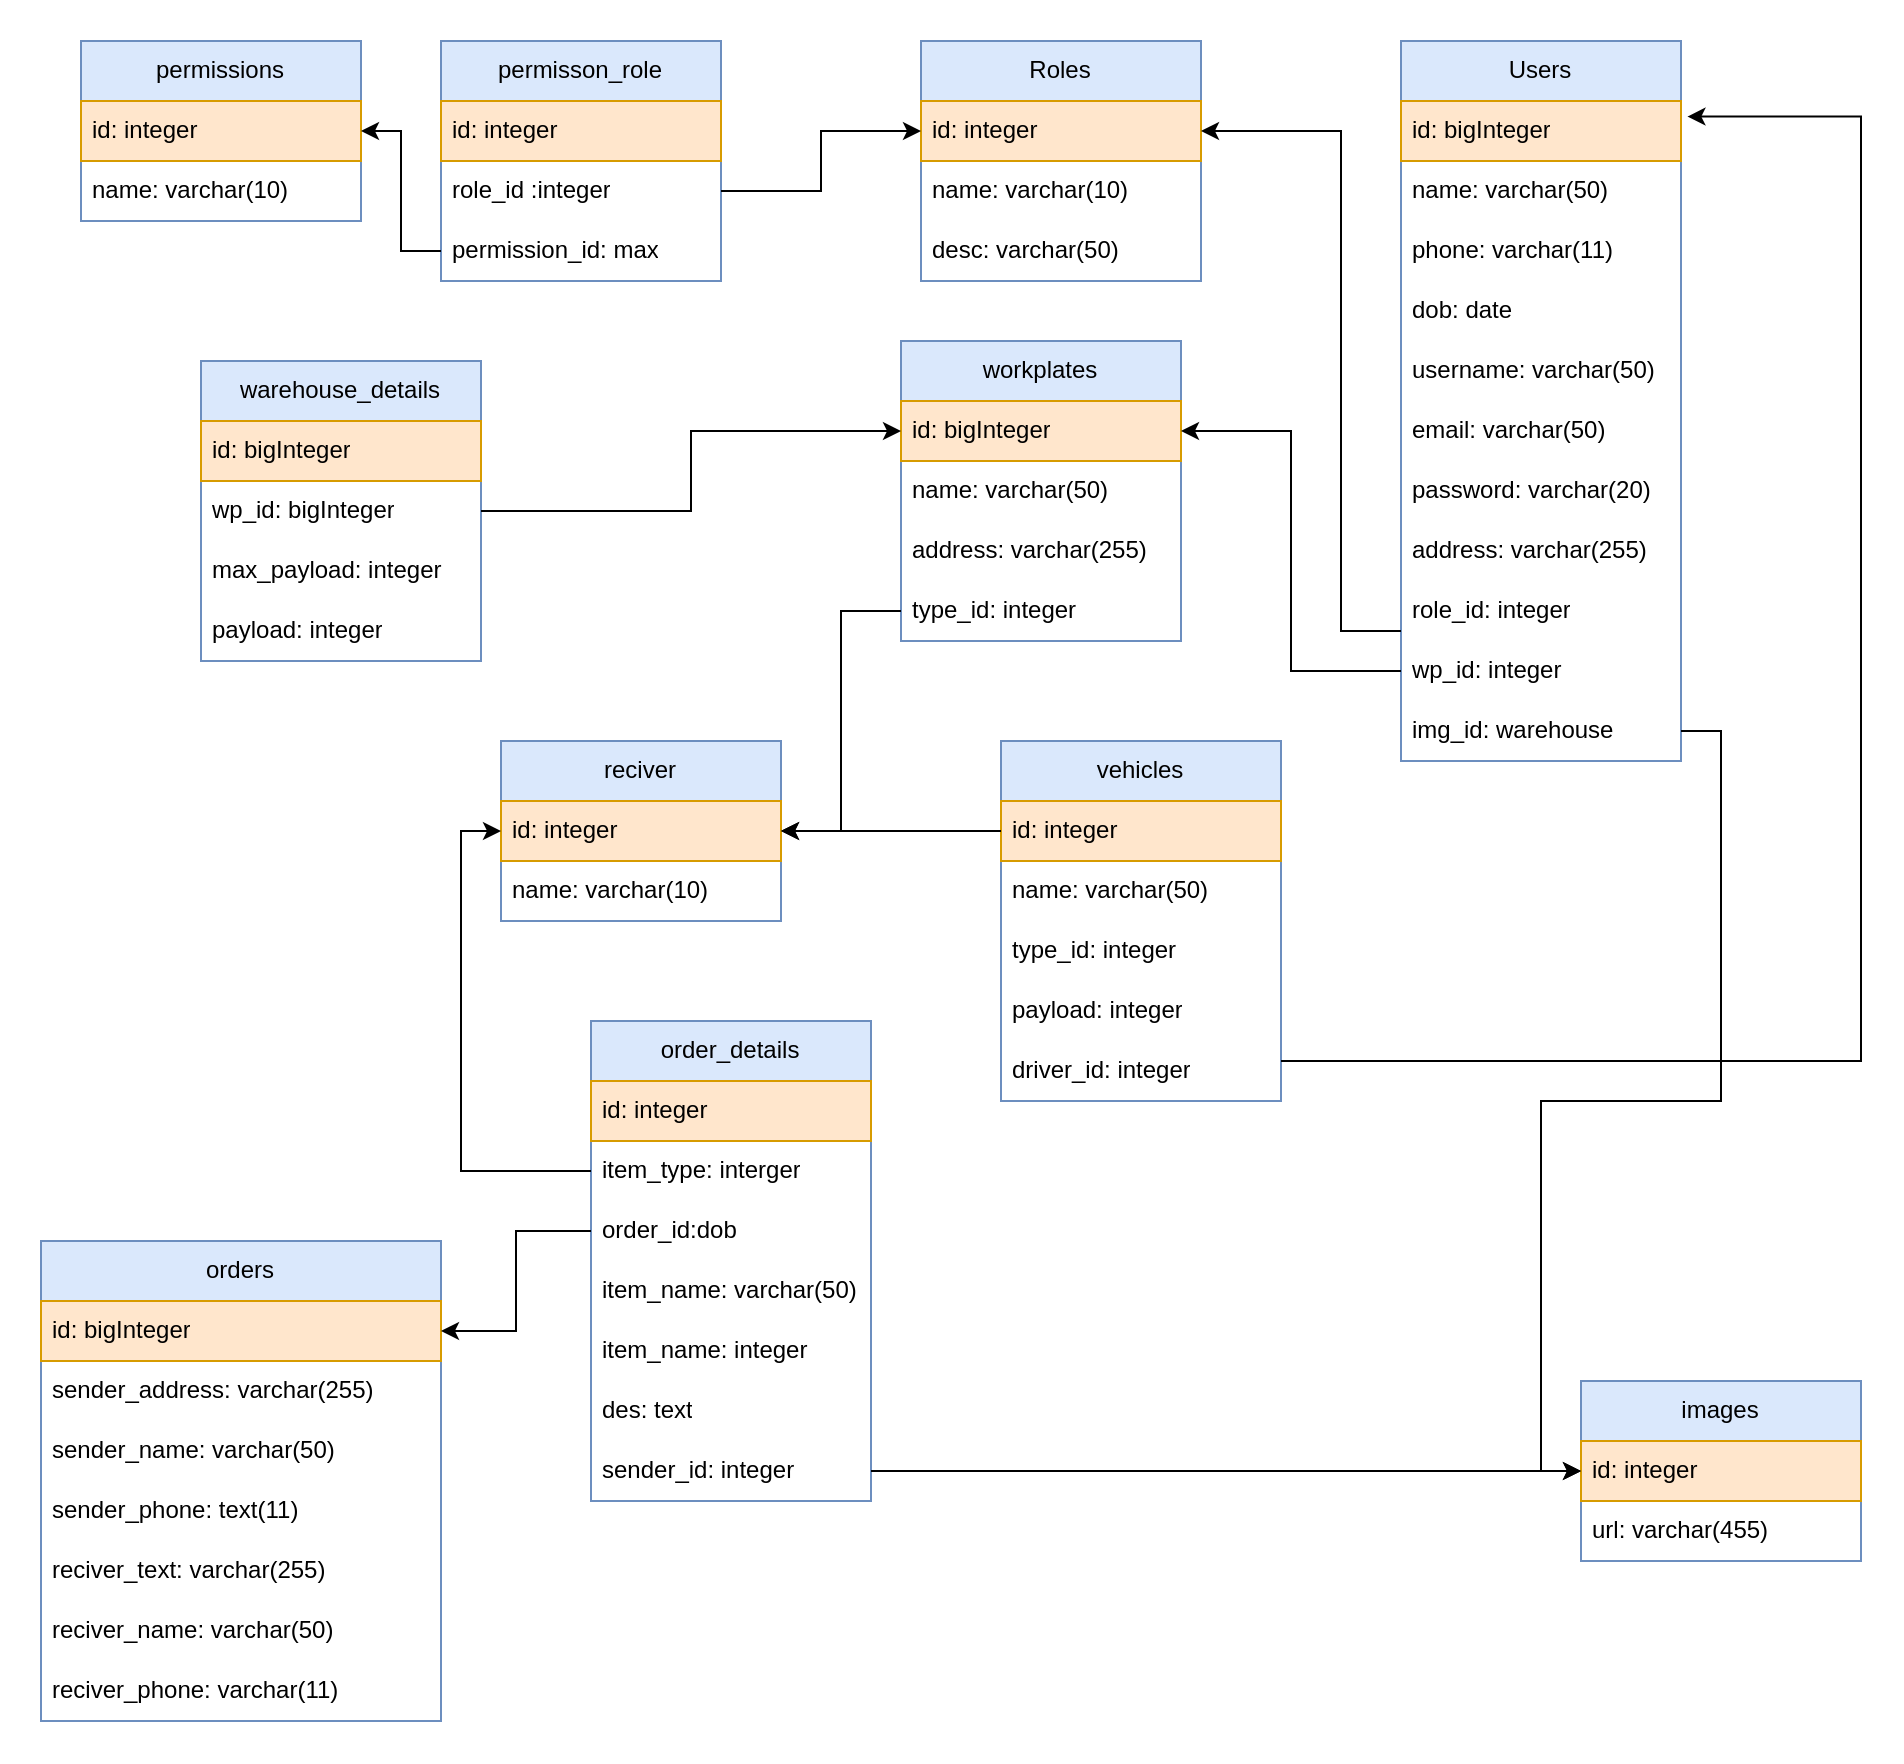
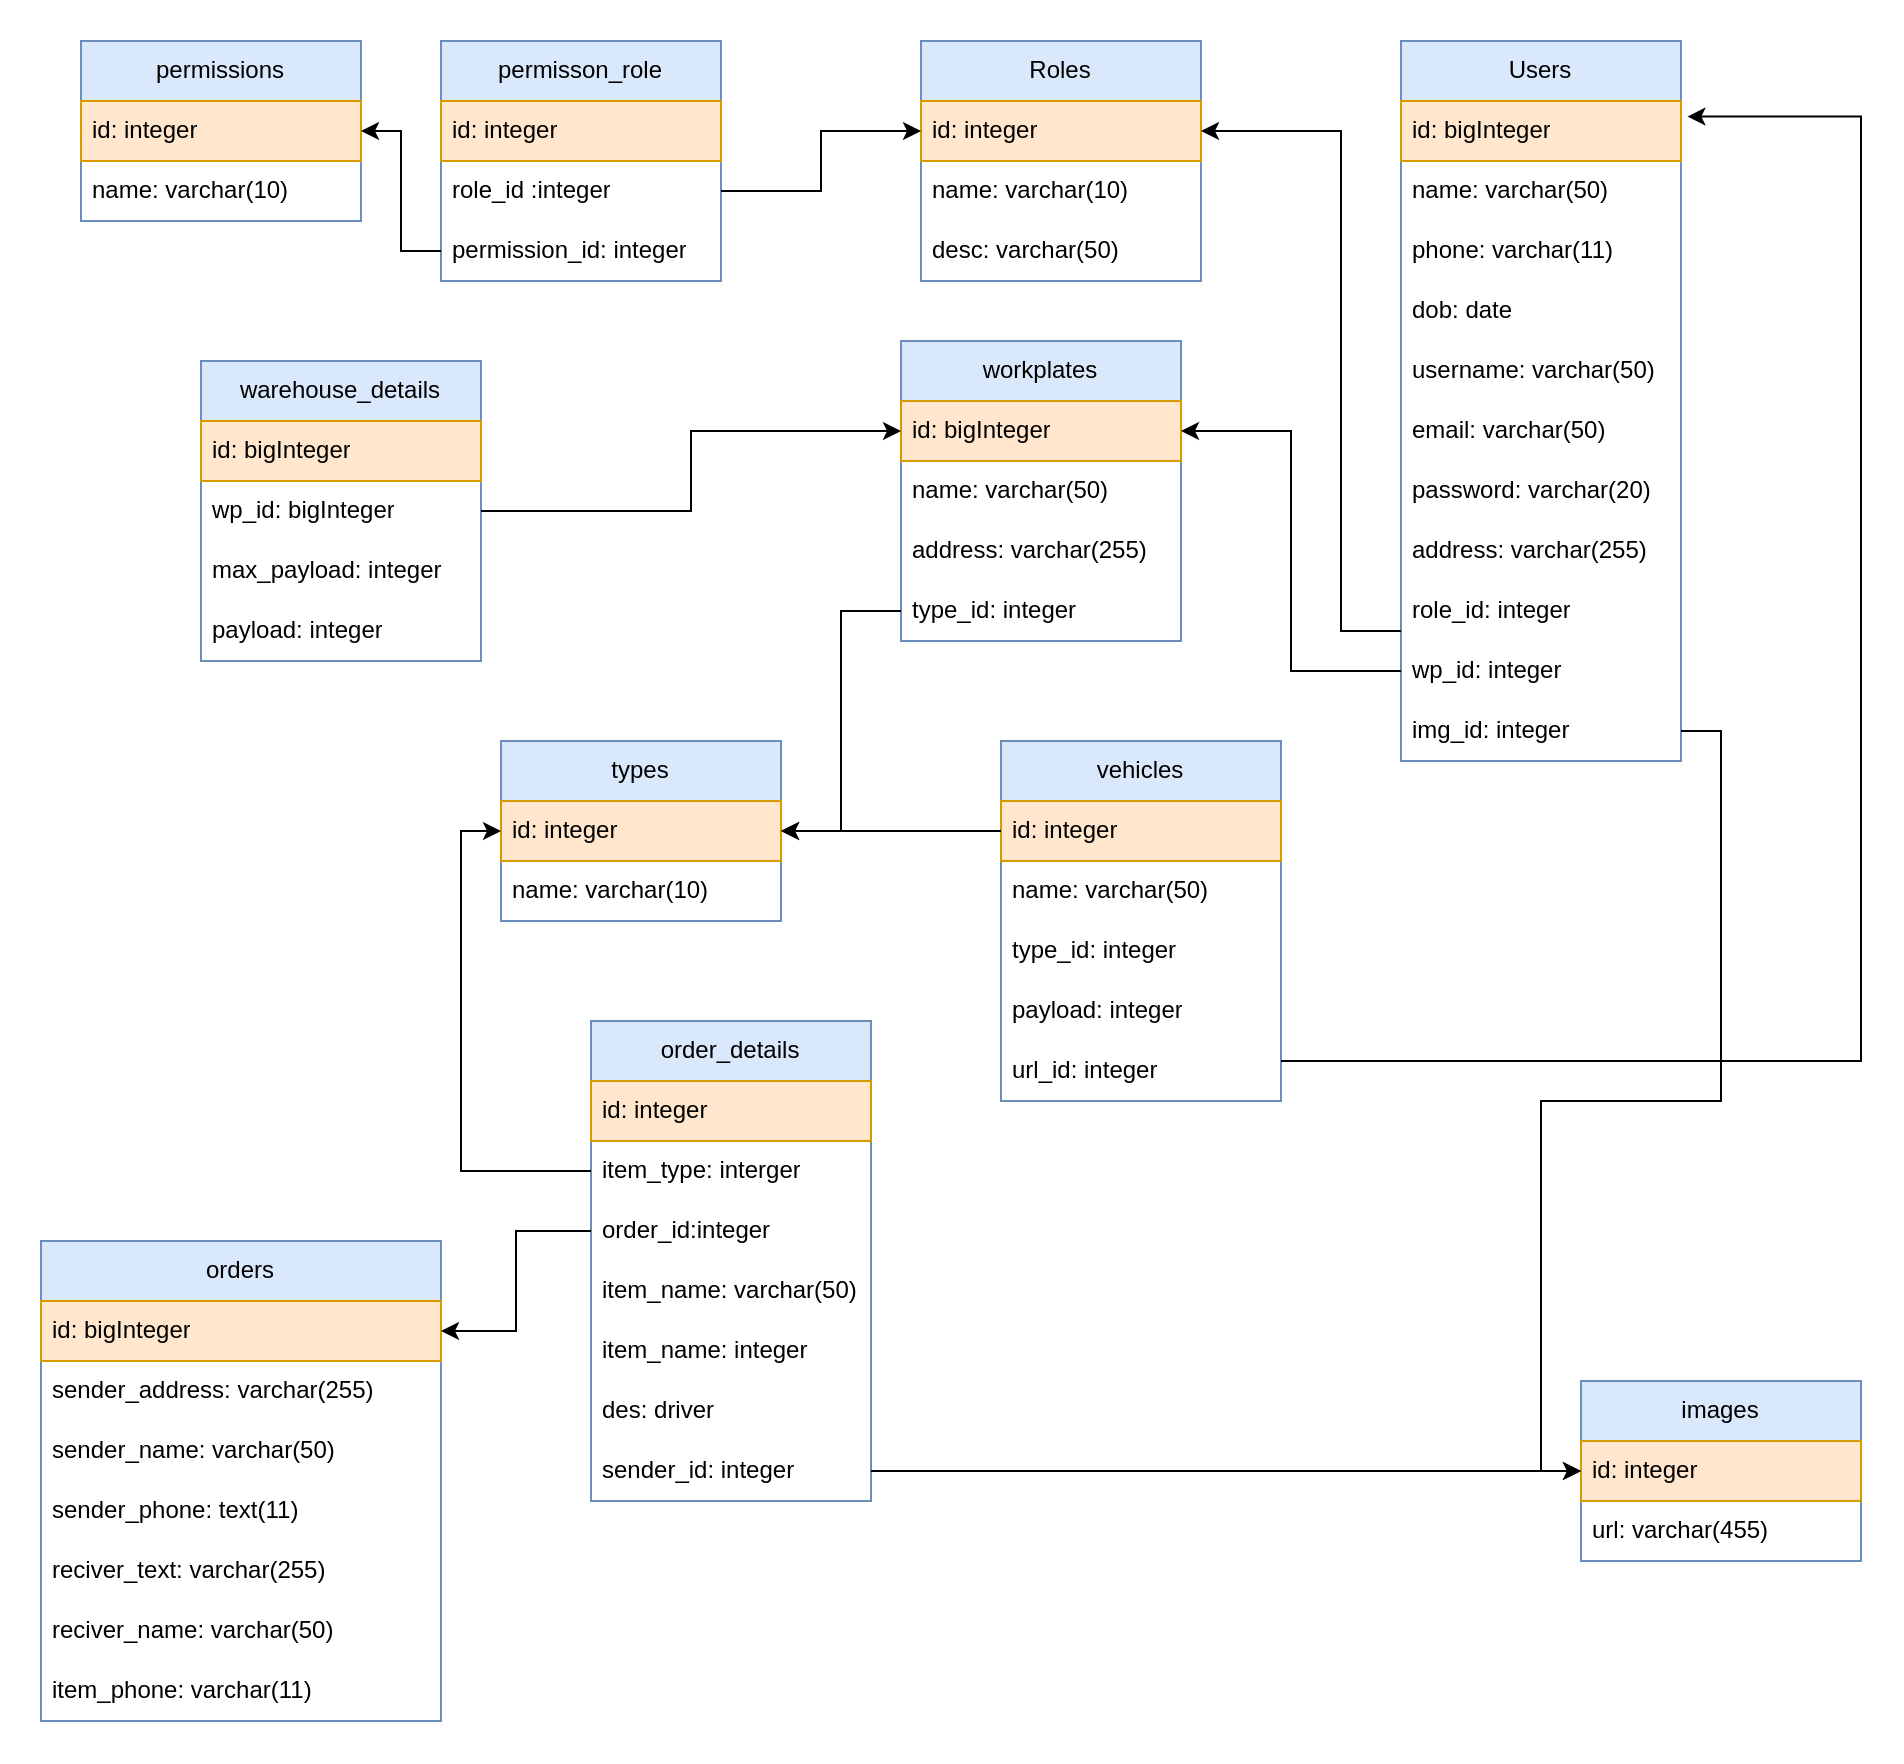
node "permission_id: max": label "permission_id: max" -> "permission_id: integer"
node "img_id: warehouse": label "img_id: warehouse" -> "img_id: integer"
node "reciver": label "reciver" -> "types"
node "driver_id: integer": label "driver_id: integer" -> "url_id: integer"
node "order_id:dob": label "order_id:dob" -> "order_id:integer"
node "des: text": label "des: text" -> "des: driver"
node "reciver_phone: varchar(11)": label "reciver_phone: varchar(11)" -> "item_phone: varchar(11)"
